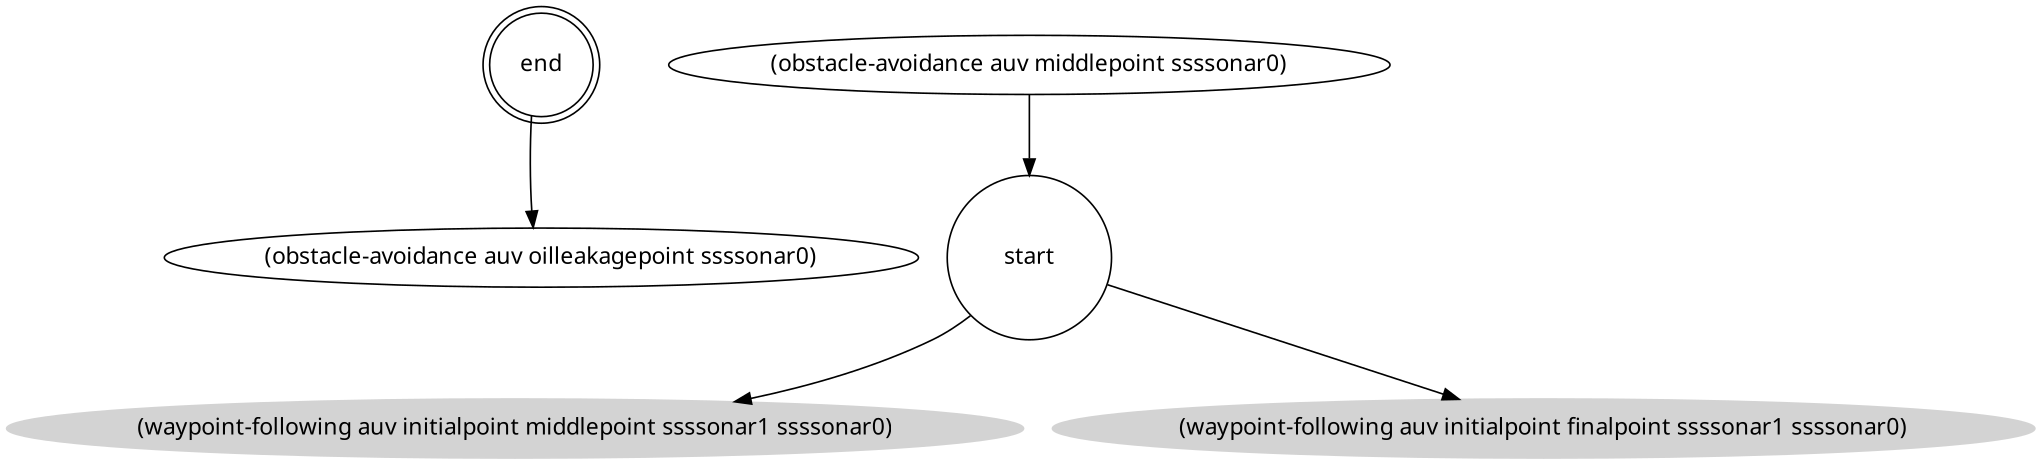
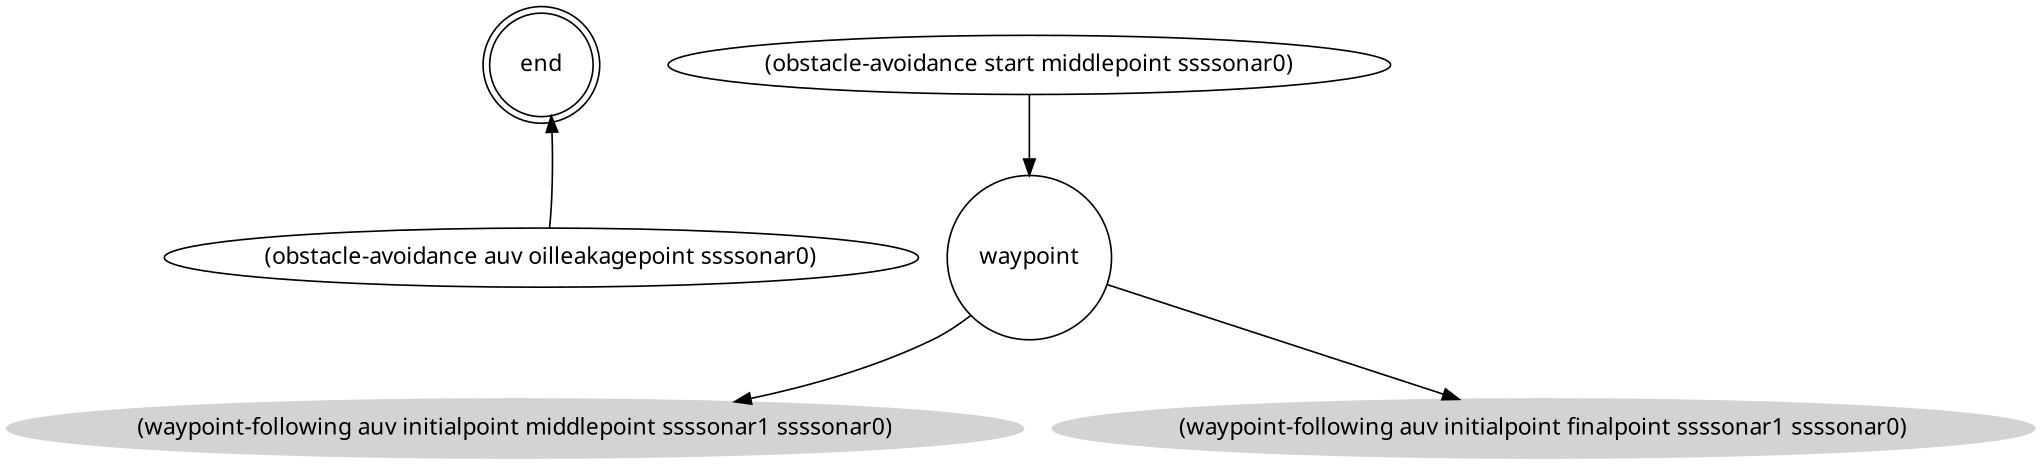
node "(obstacle-avoidance auv middlepoint ssssonar0)": label "(obstacle-avoidance auv middlepoint ssssonar0)" -> "(obstacle-avoidance start middlepoint ssssonar0)"
edge "end" -> "(obstacle-avoidance auv oilleakagepoint ssssonar0)": reversed
node "start": label "start" -> "waypoint"
